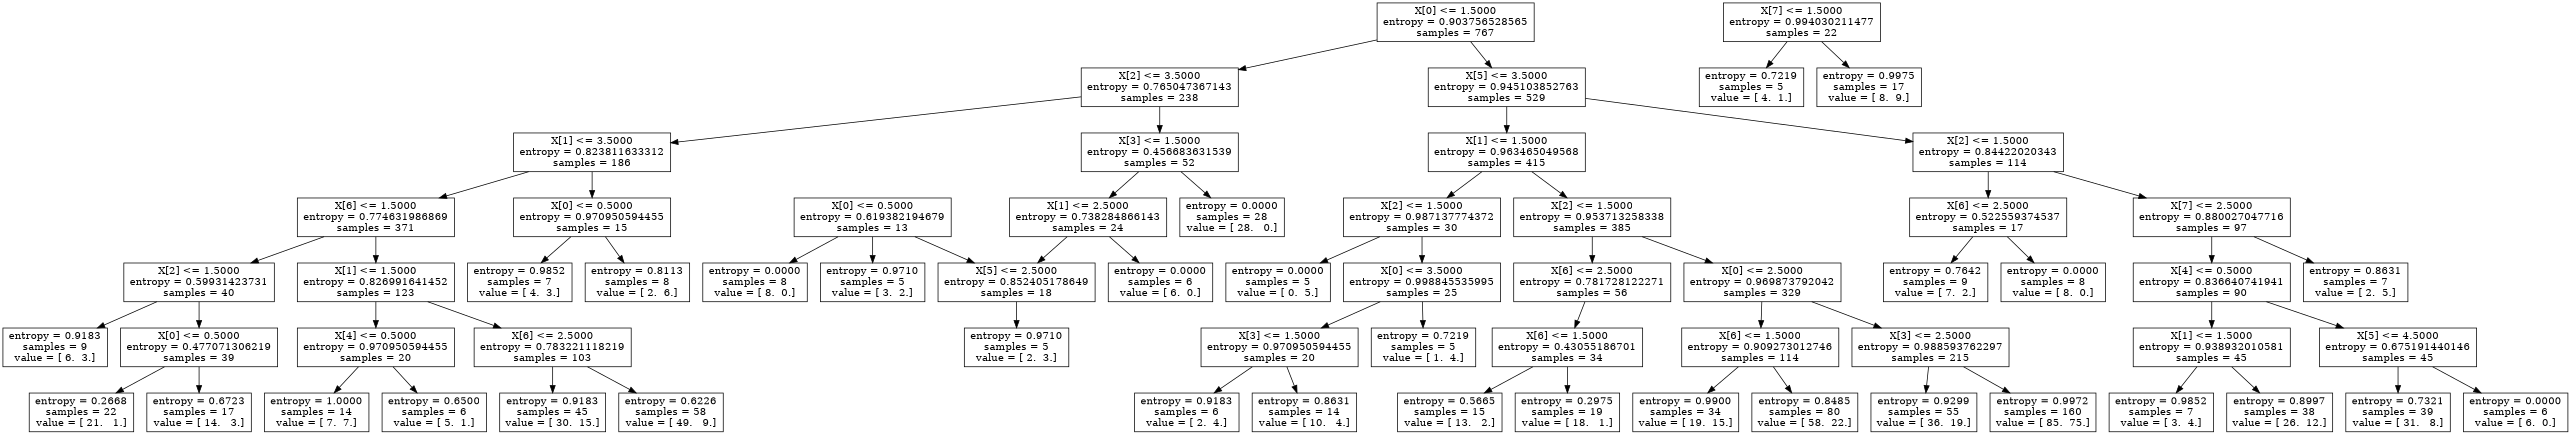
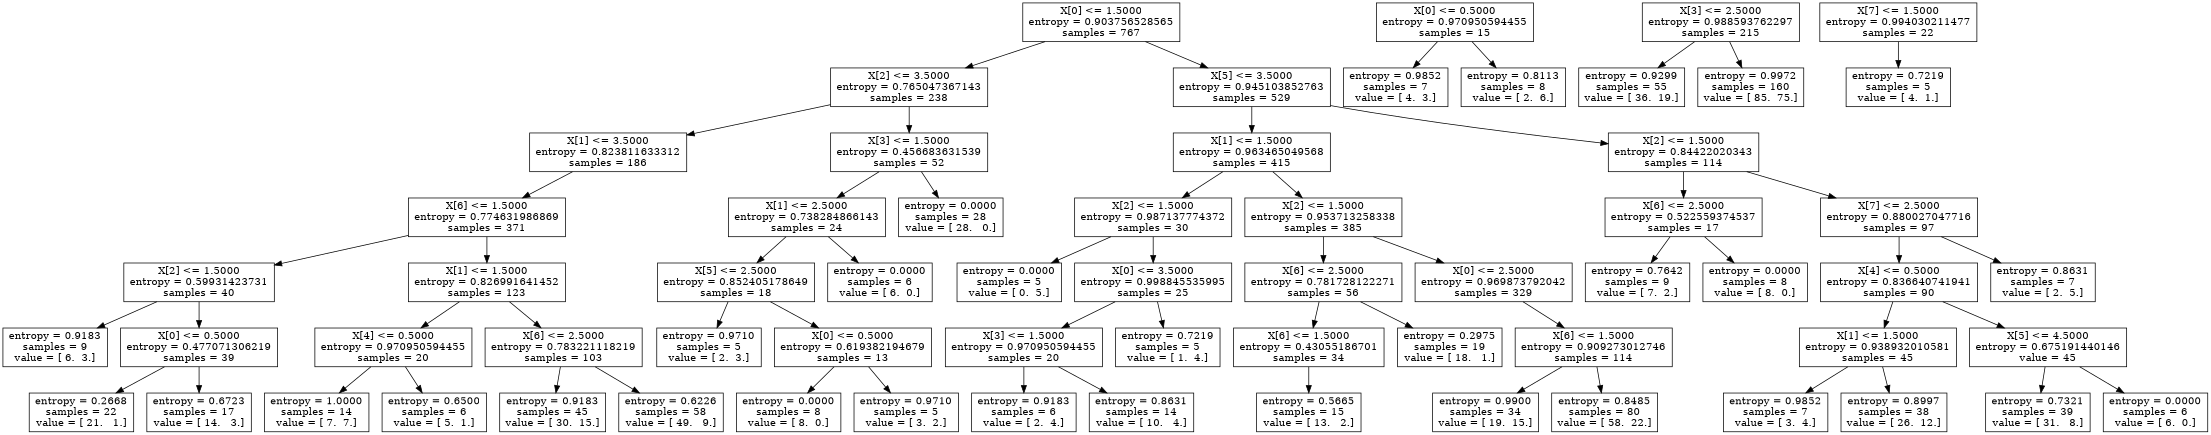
node "entropy = 0.9975 samples = 17 value = [ 8.  9.]": removed
edge "X[1] <= 3.5000 entropy = 0.823811633312 samples = 186" -> "X[0] <= 0.5000 entropy = 0.970950594455 samples = 15": removed
edge "X[0] <= 0.5000 entropy = 0.619382194679 samples = 13" -> "X[5] <= 2.5000 entropy = 0.852405178649 samples = 18": reversed
edge "X[0] <= 2.5000 entropy = 0.969873792042 samples = 329" -> "X[3] <= 2.5000 entropy = 0.988593762297 samples = 215": removed
node "X[5] <= 4.5000 entropy = 0.675191440146 samples = 45": label "X[5] <= 4.5000 entropy = 0.675191440146 samples = 45" -> "X[5] <= 4.5000 entropy = 0.675191440146 value = 45"
edge "X[6] <= 1.5000 entropy = 0.43055186701 samples = 34" -> "entropy = 0.2975 samples = 19 value = [ 18.   1.]": now "X[6] <= 2.5000 entropy = 0.781728122271 samples = 56" -> "entropy = 0.2975 samples = 19 value = [ 18.   1.]"
